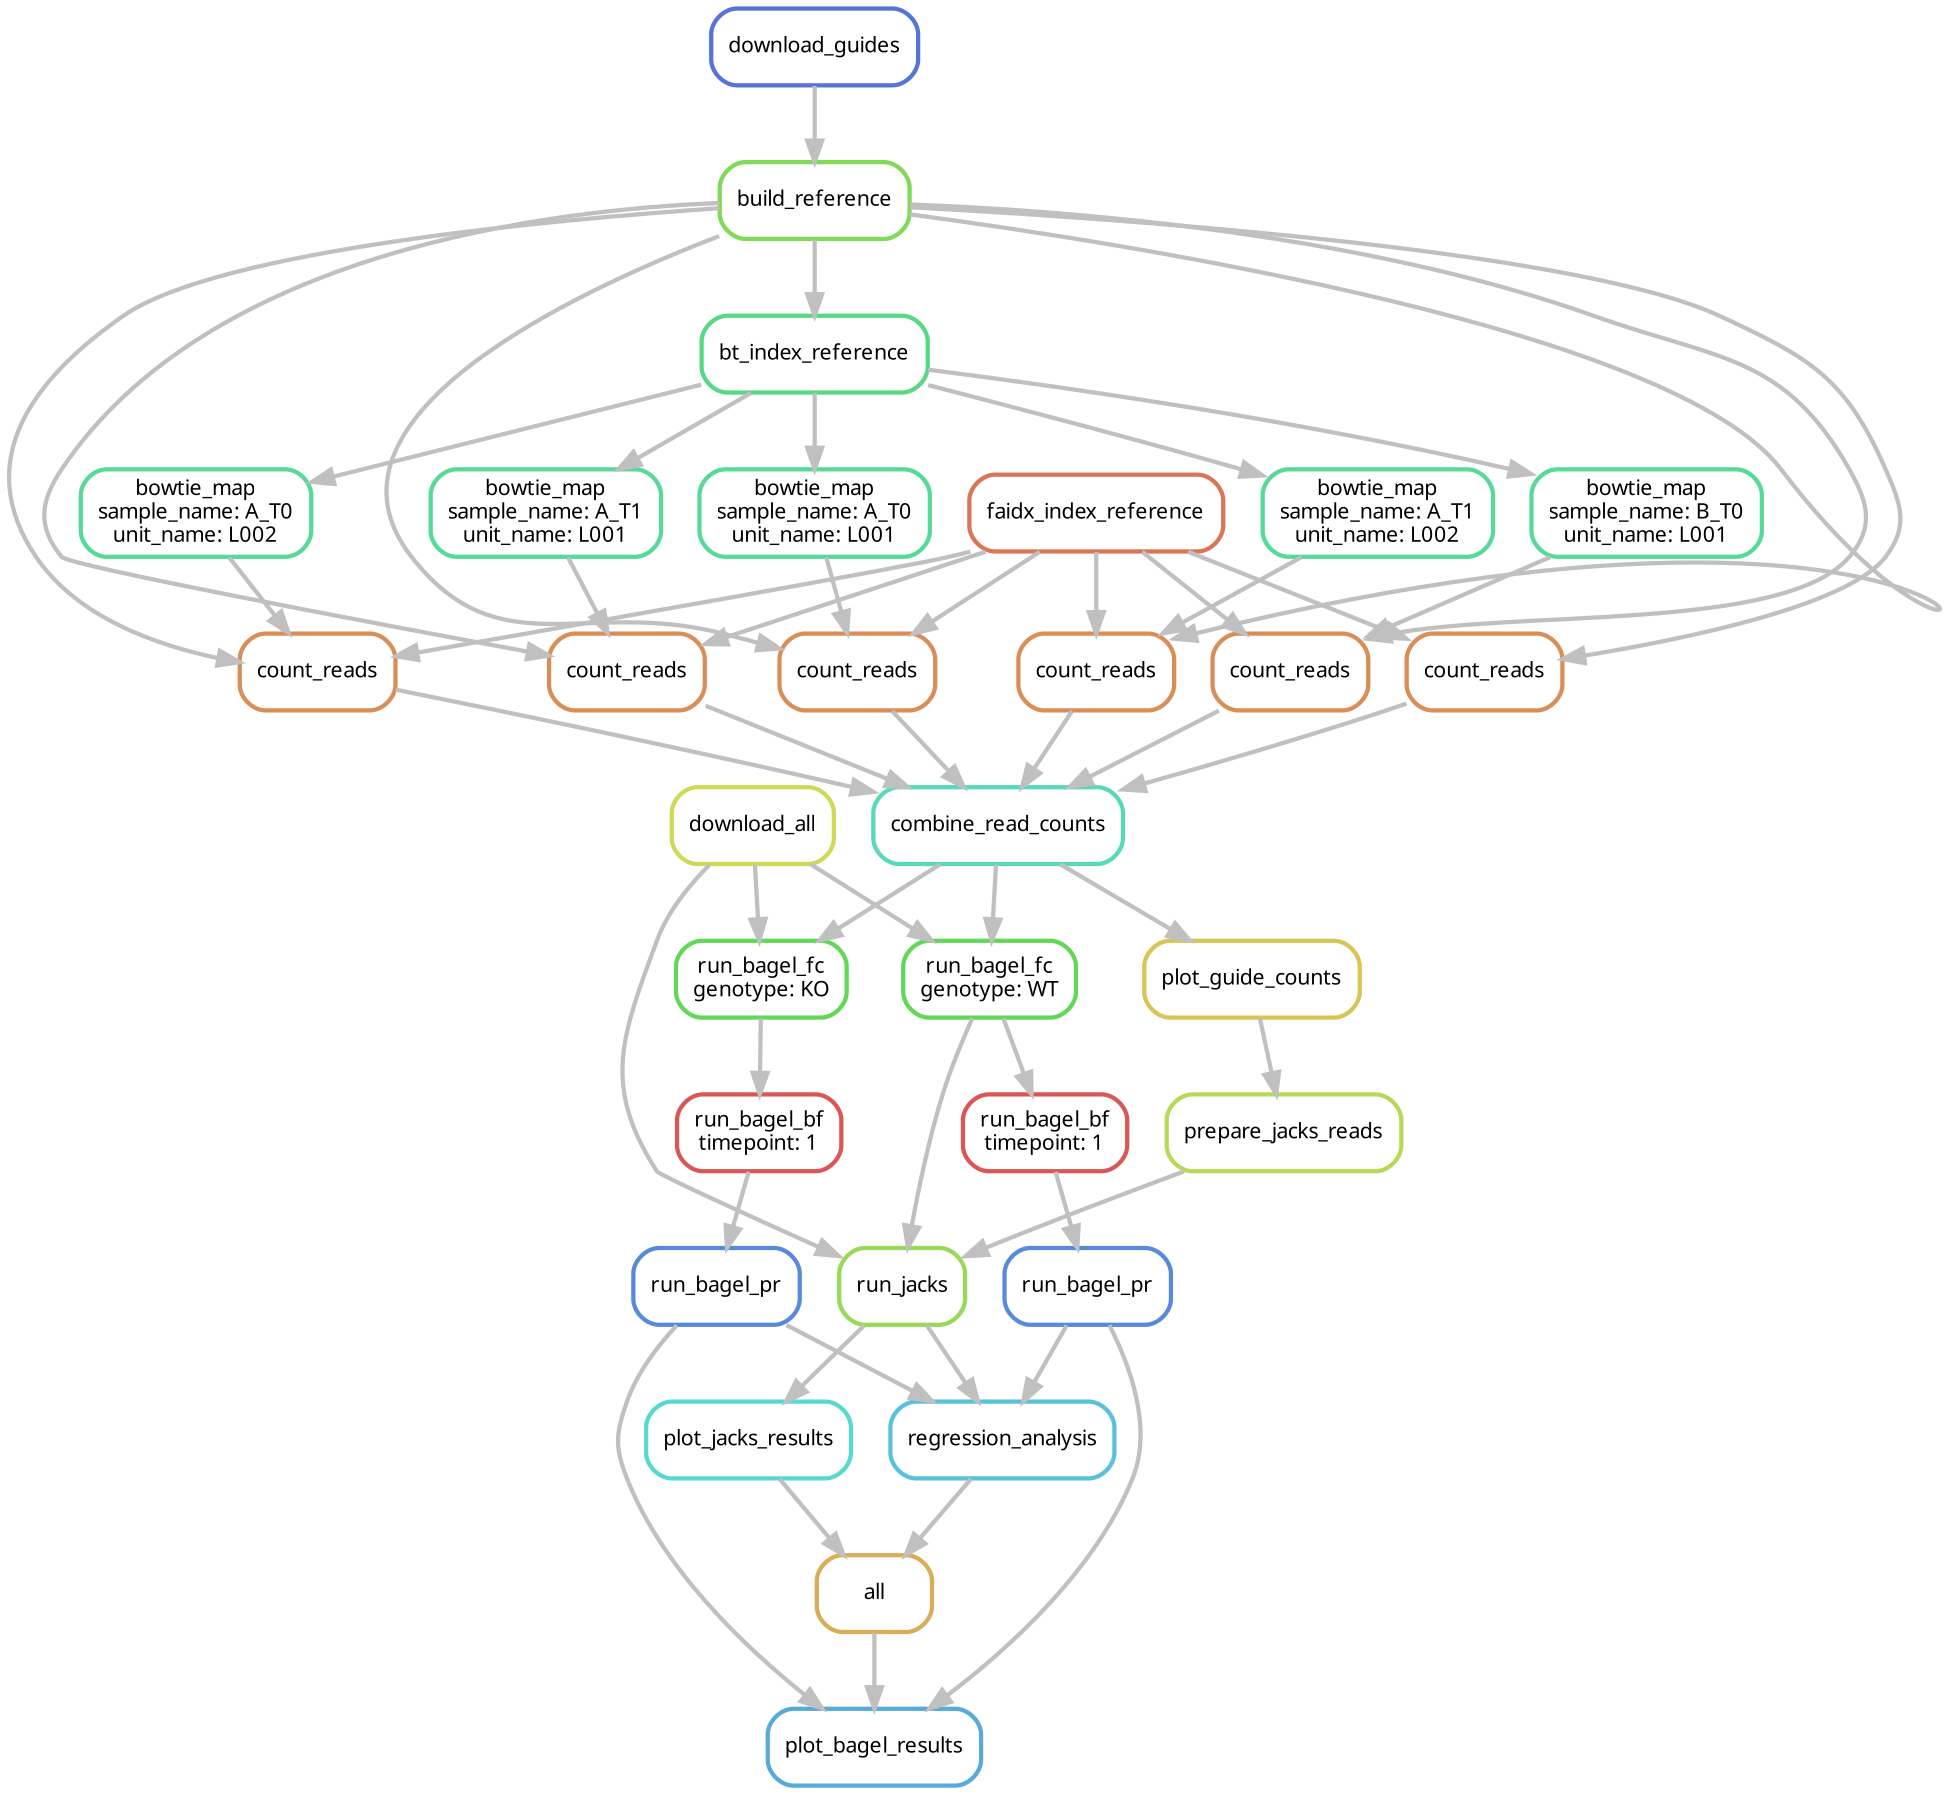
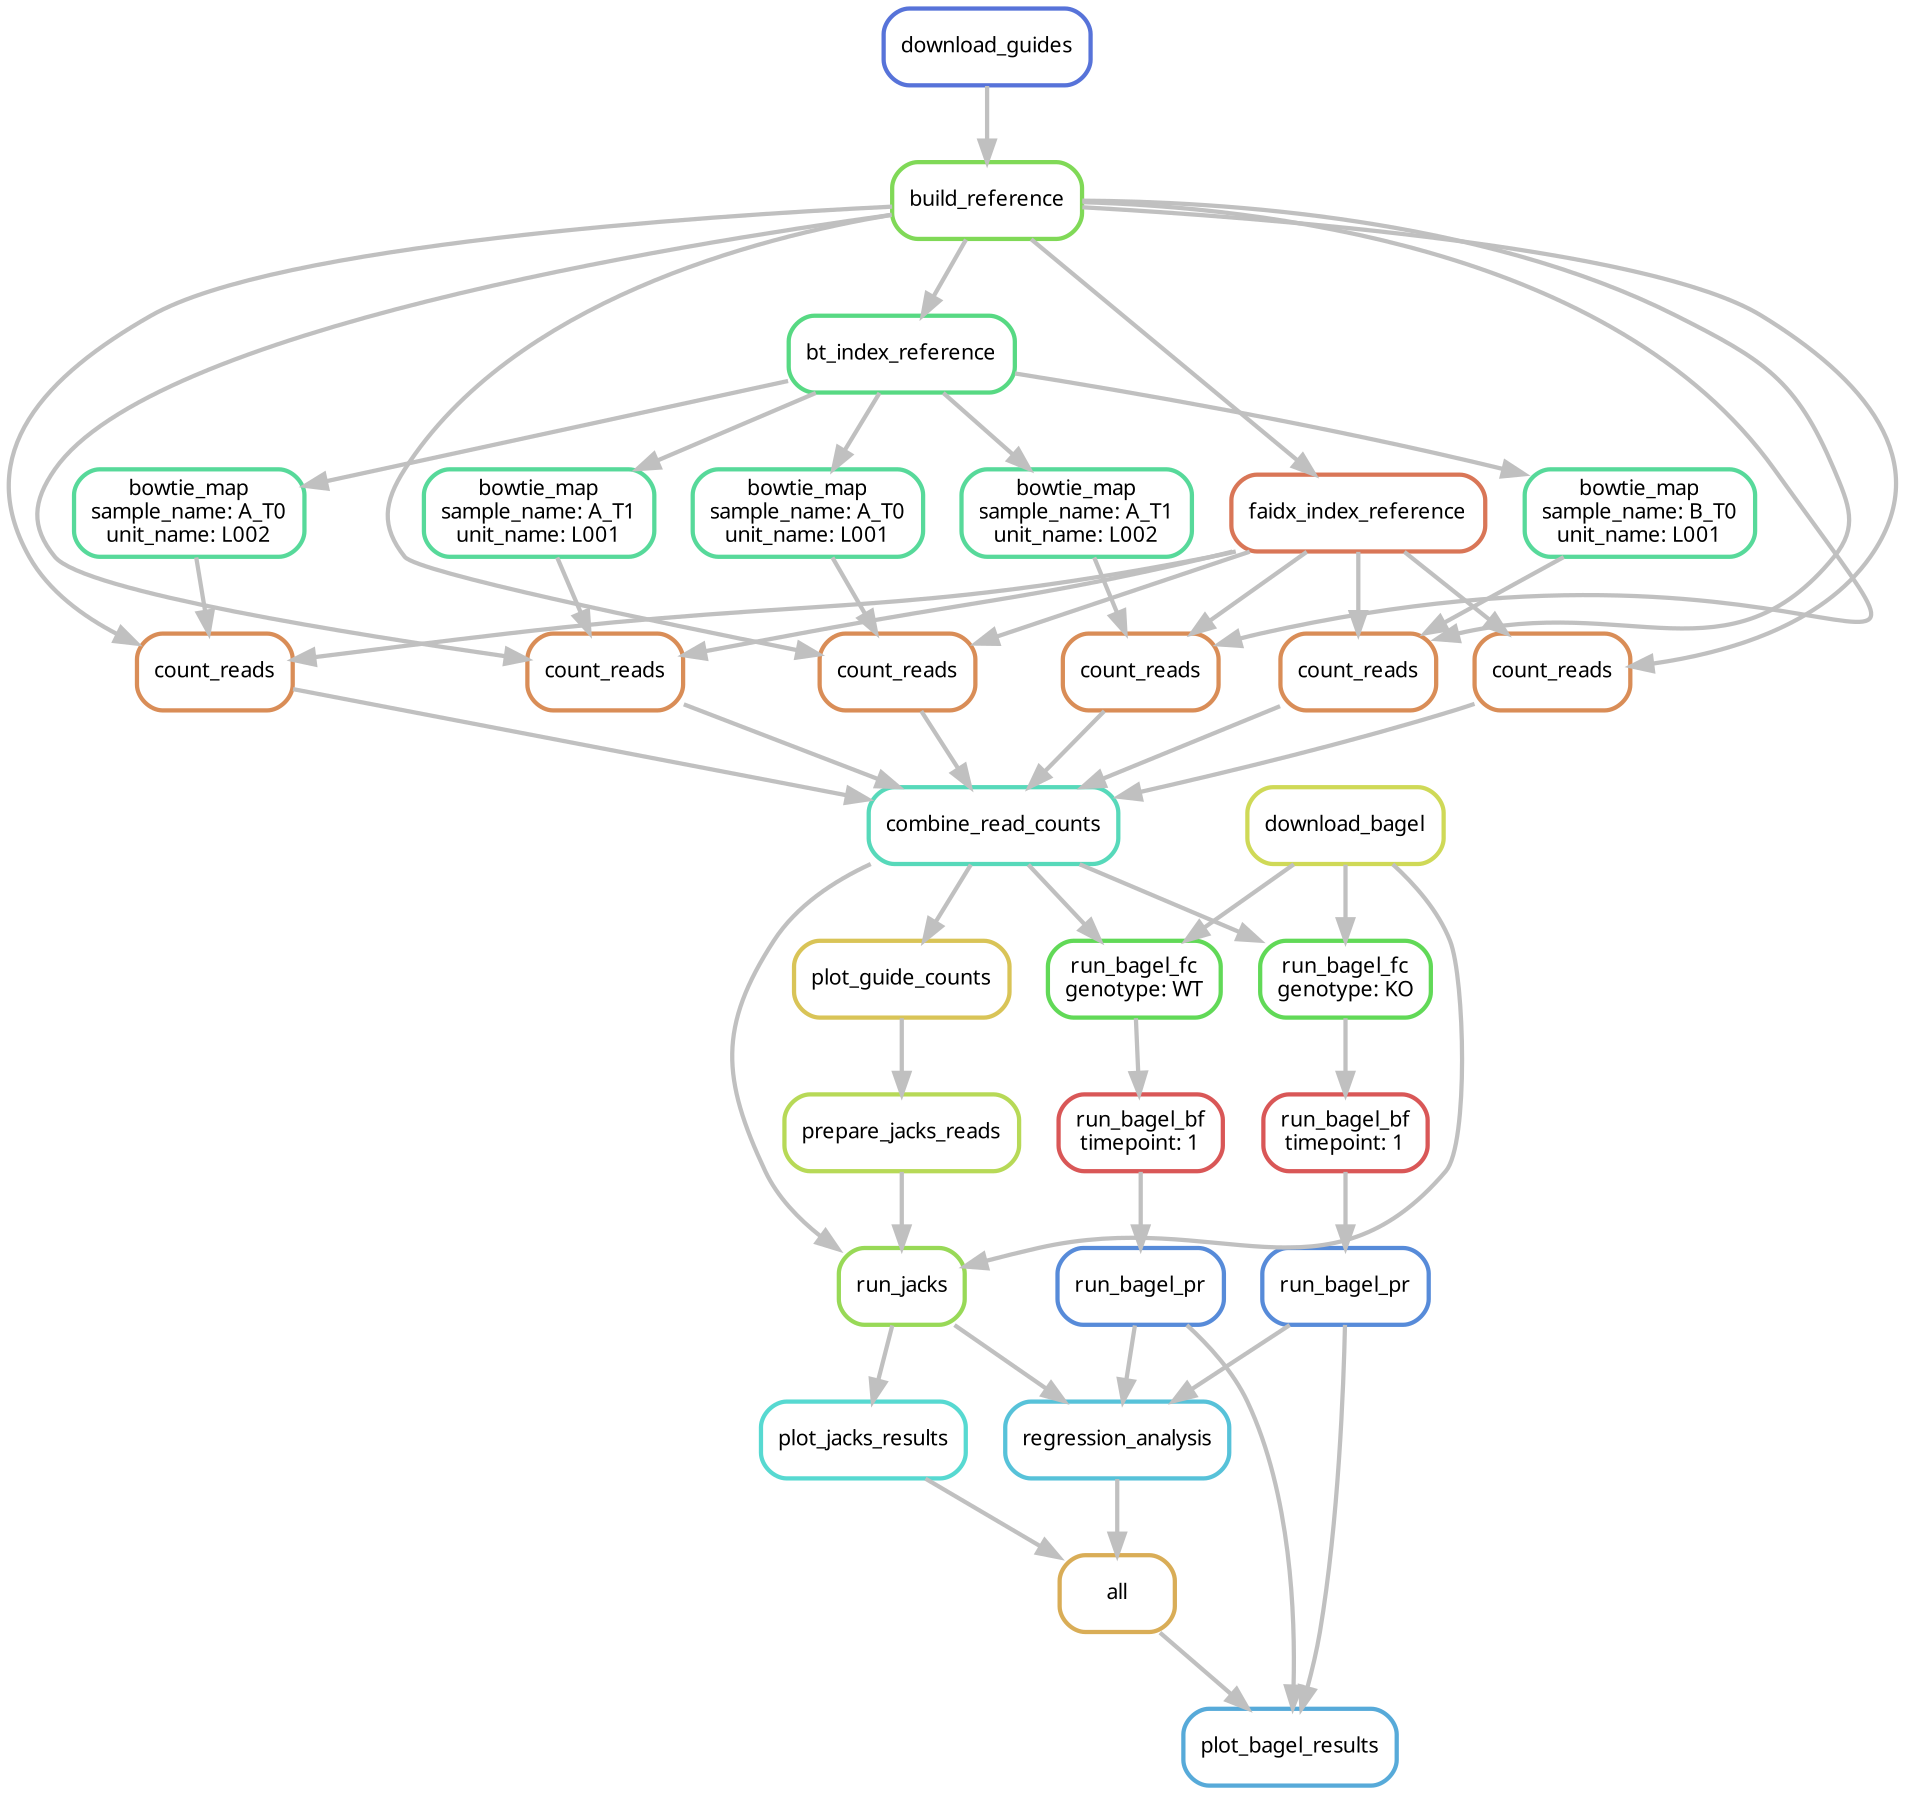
edge "build_reference" -> "faidx_index_reference": added
node "download_all": label "download_all" -> "download_bagel"
edge "run_bagel_fc genotype: WT" -> "run_jacks": now "combine_read_counts" -> "run_jacks"
